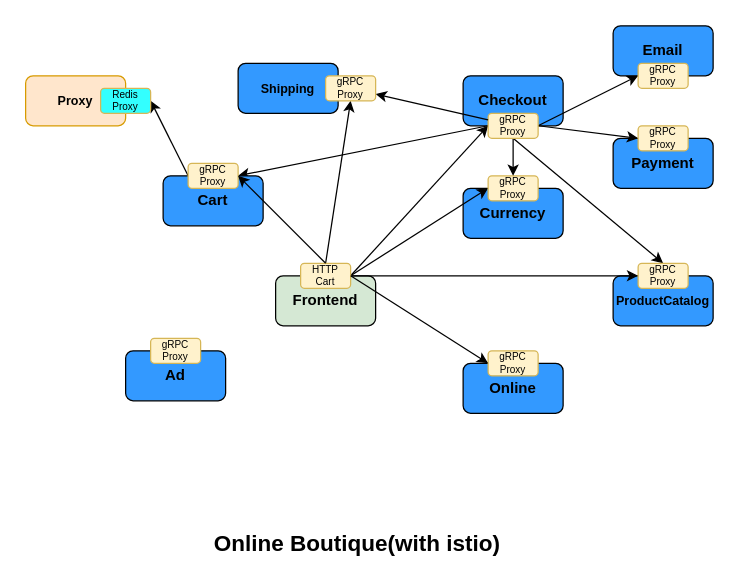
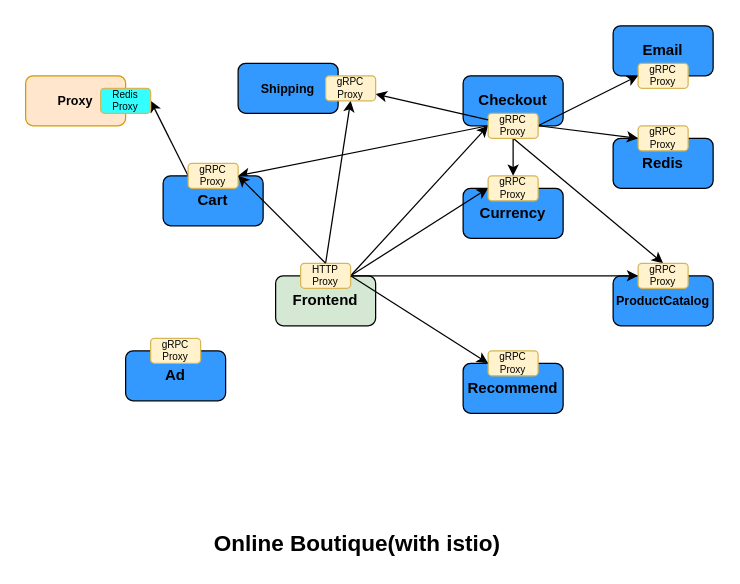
node "Payment": label "Payment" -> "Redis"
node "HTTP Cart": label "HTTP Cart" -> "HTTP Proxy"
node "Online": label "Online" -> "Recommend"
